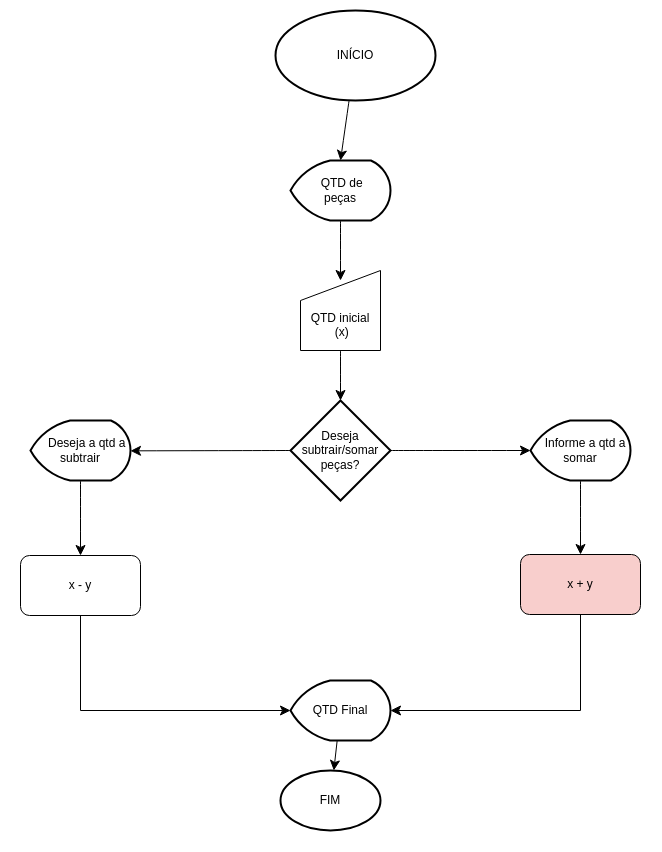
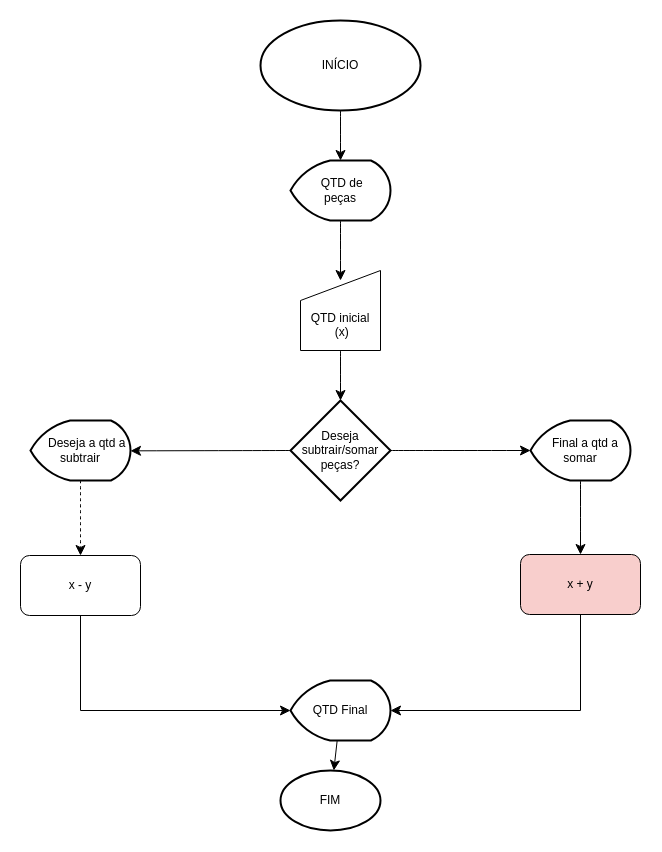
node "INÍCIO": moved (356, 56) -> (341, 66)
node "Informe a qtd a somar": label "Informe a qtd a somar" -> "Final a qtd a somar"
edge "Deseja a qtd a subtrair" -> "x - y": style solid -> dashed
